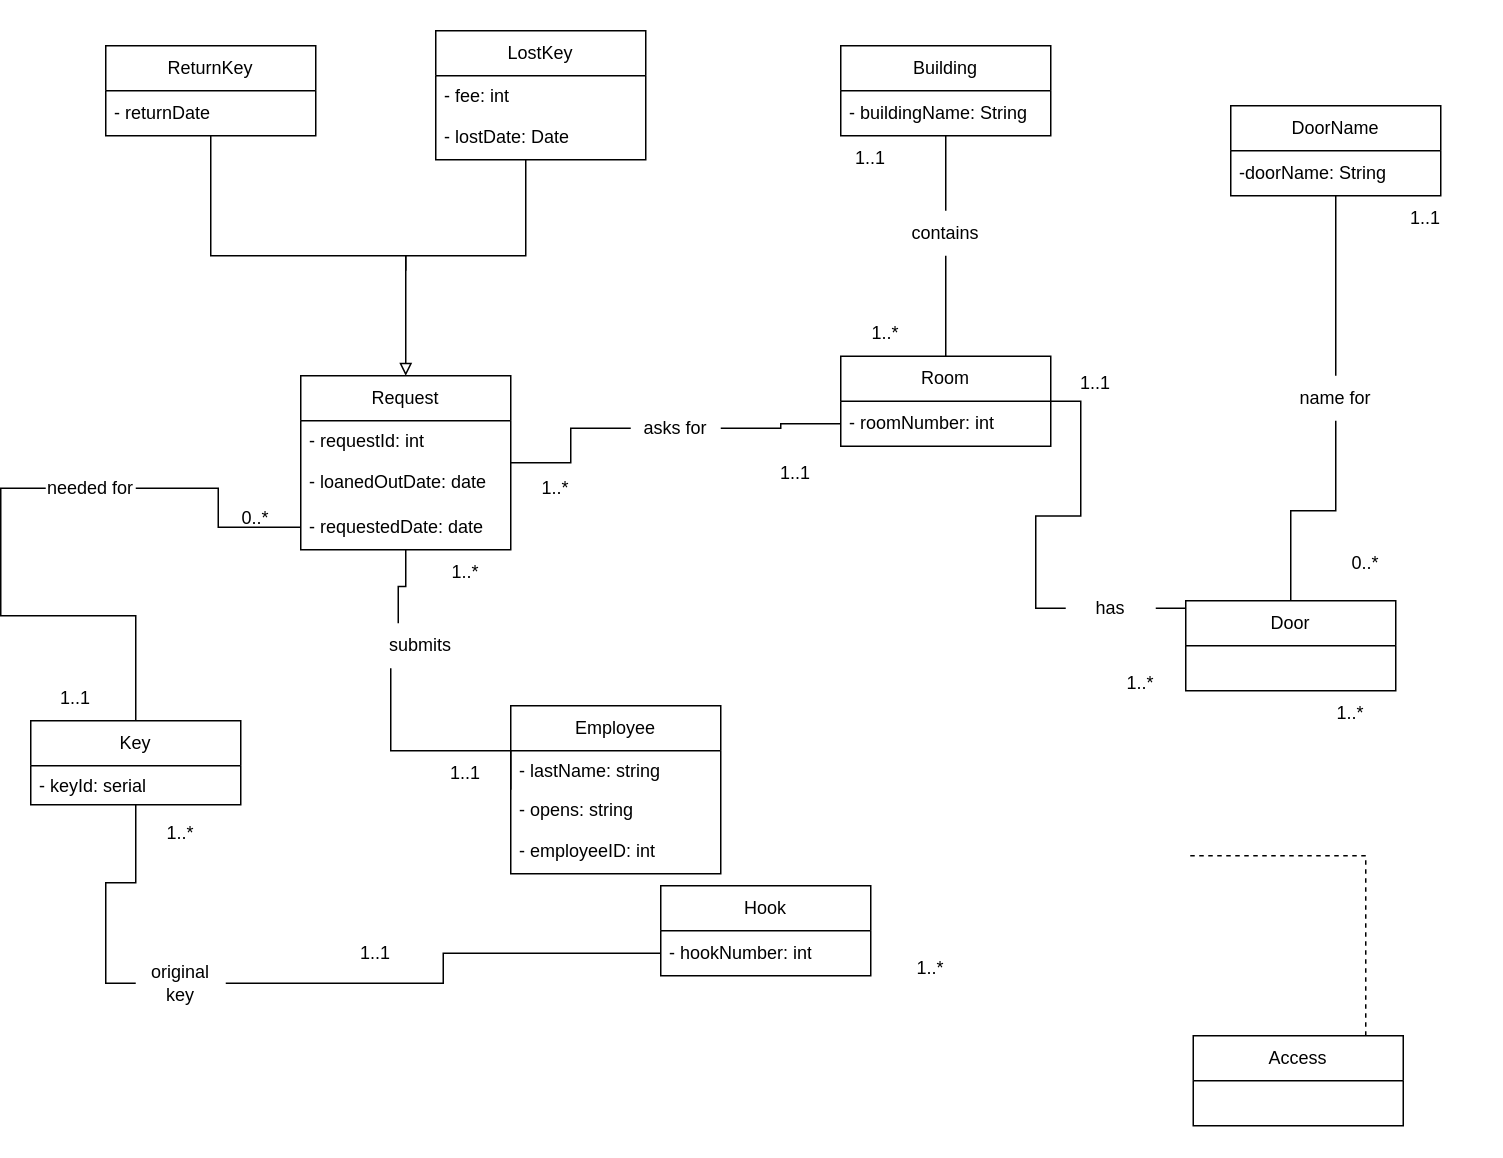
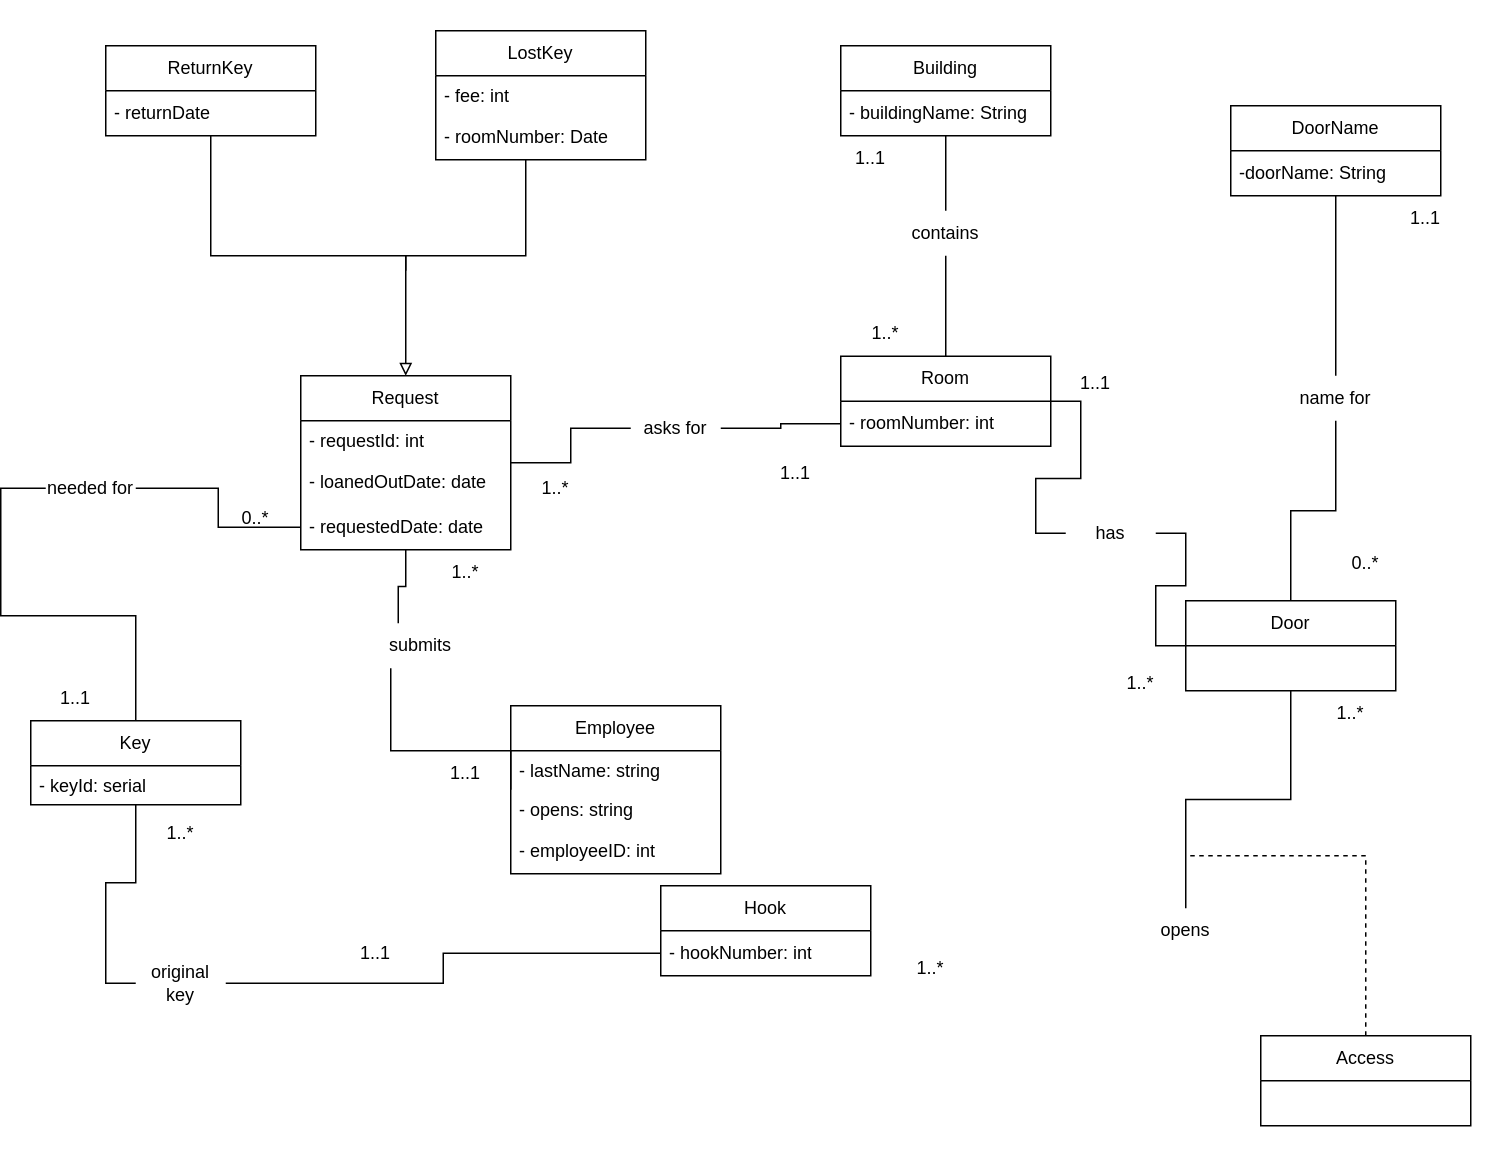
node "- lostDate: Date": label "- lostDate: Date" -> "- roomNumber: Date"
node "has": moved (1111, 608) -> (1111, 533)
edge "Door" -- "opens": added
node "opens": added
node "Access": moved (1298, 1081) -> (1366, 1081)
